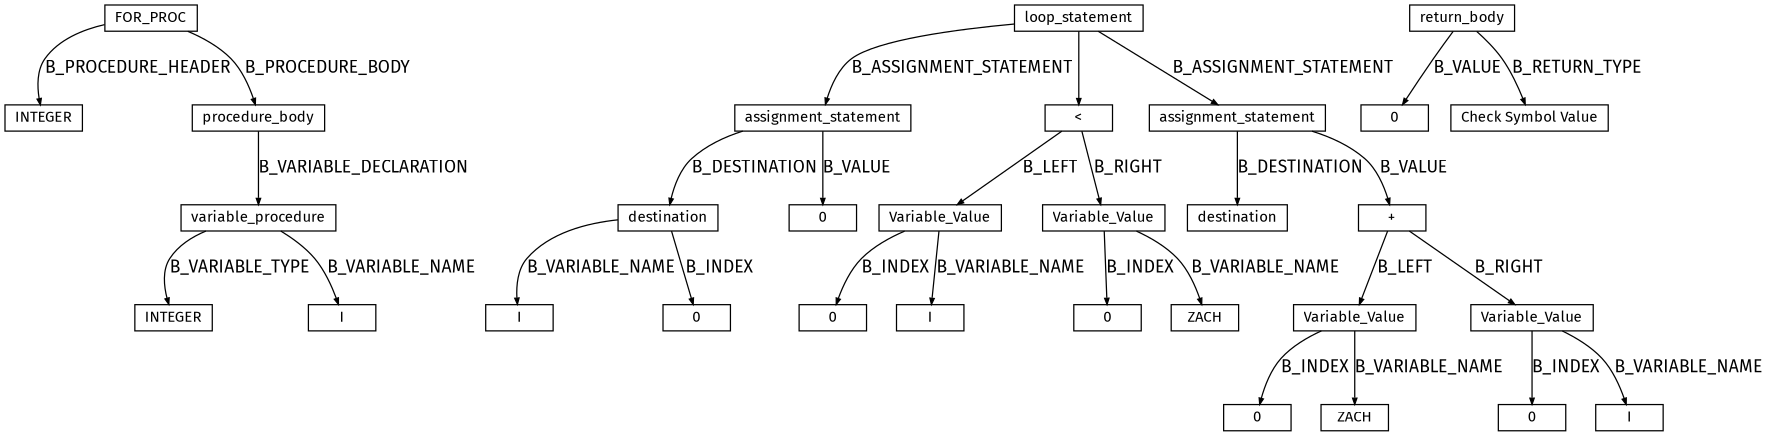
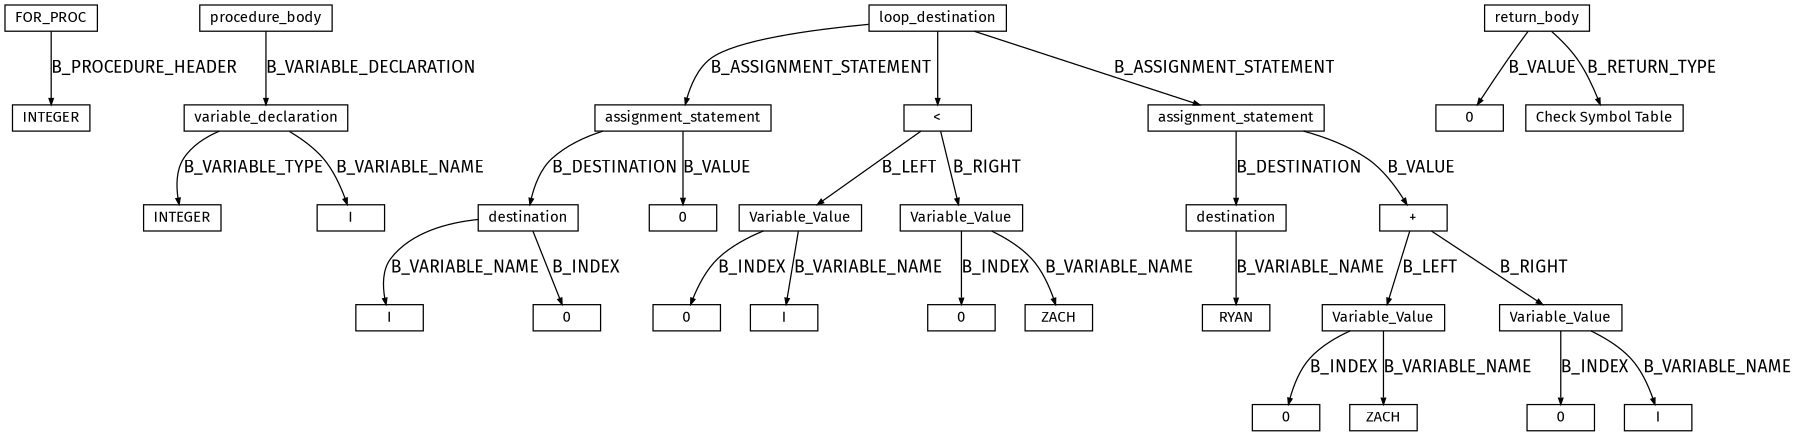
node "loop_statement": label "loop_statement" -> "loop_destination"
edge "FOR_PROC" -> "procedure_body": removed, label "B_PROCEDURE_BODY"
node "Check Symbol Value": label "Check Symbol Value" -> "Check Symbol Table"
node "variable_procedure": label "variable_procedure" -> "variable_declaration"
node "RYAN": added
